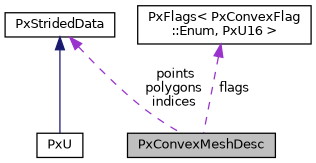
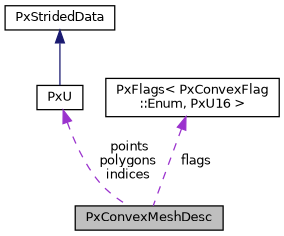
edge "PxConvexMeshDesc" -> "PxStridedData": now "PxConvexMeshDesc" -> "PxU"
